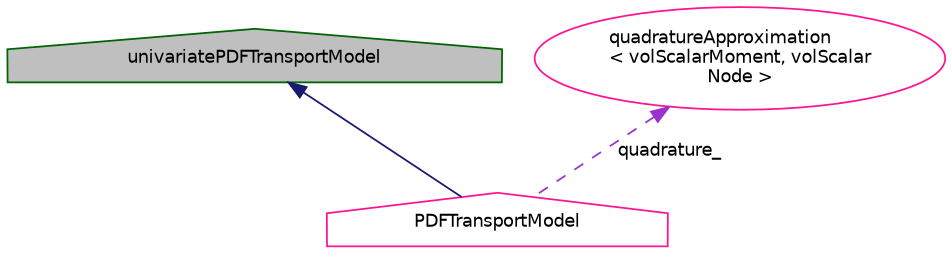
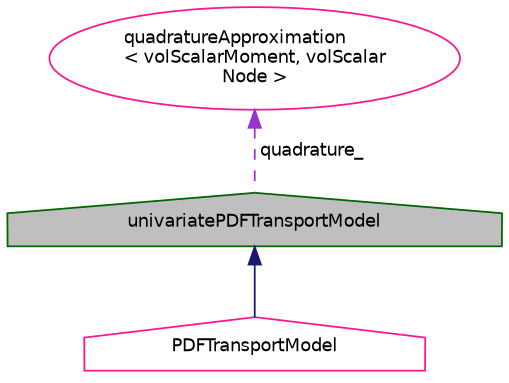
edge "PDFTransportModel" -> "quadratureApproximation < volScalarMoment, volScalar Node >": now "univariatePDFTransportModel" -> "quadratureApproximation < volScalarMoment, volScalar Node >"
